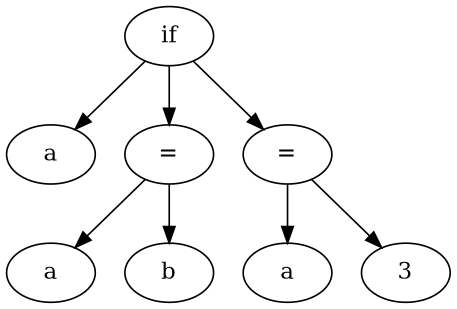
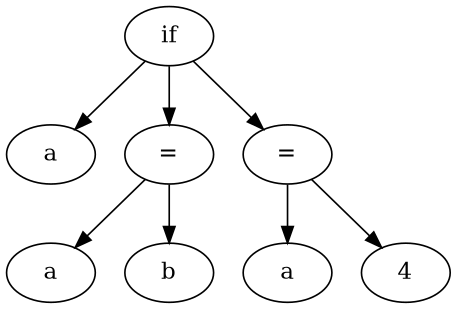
node "3": label "3" -> "4"
